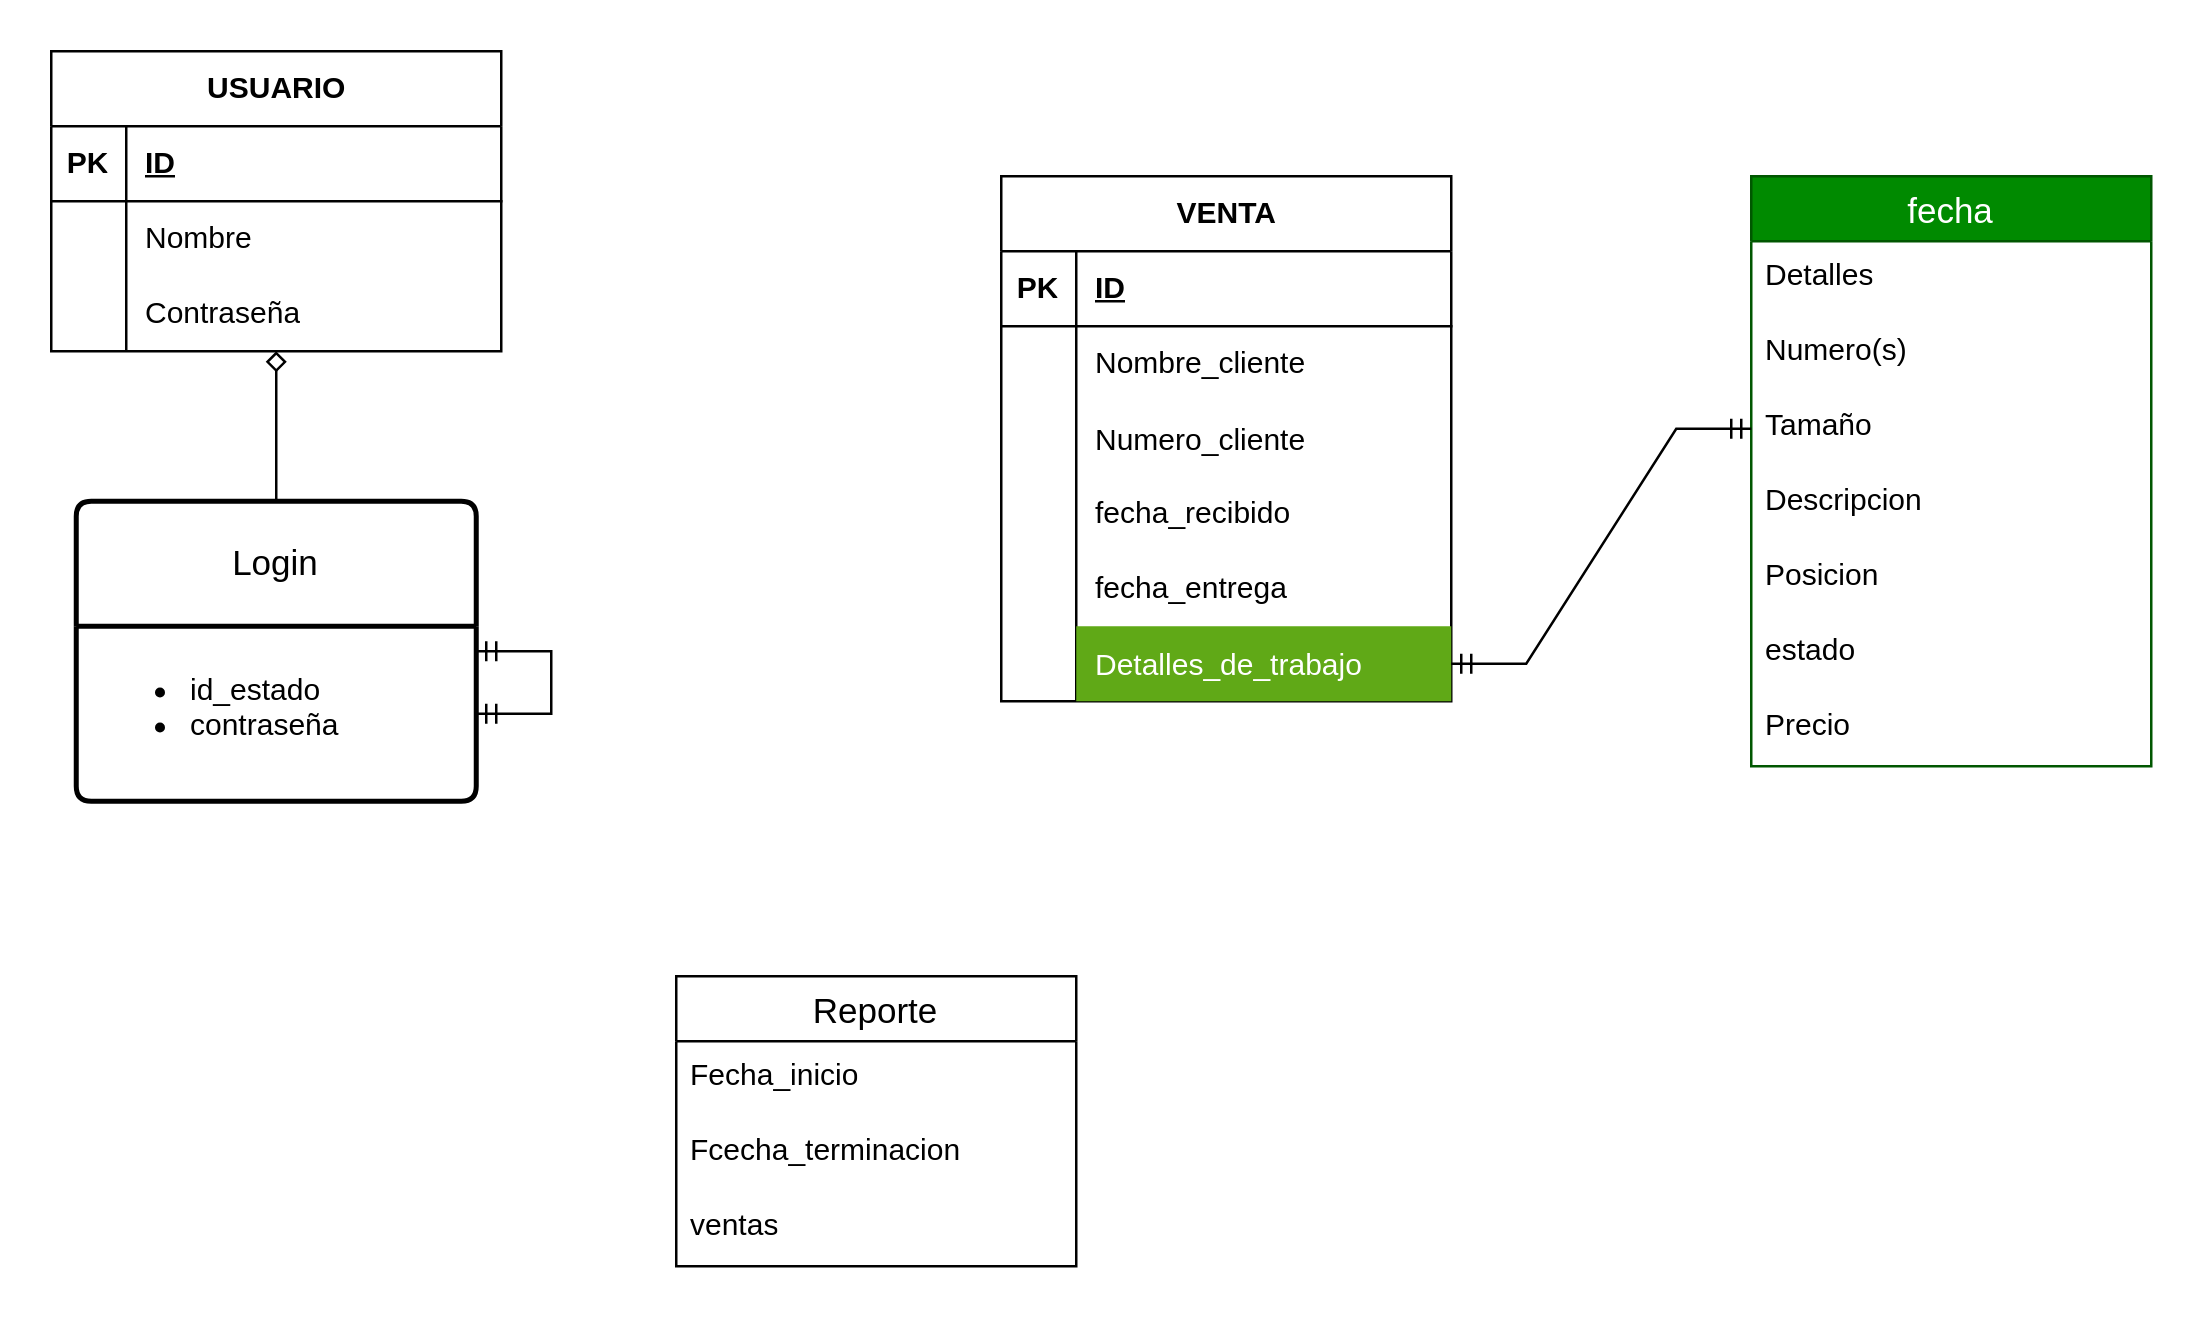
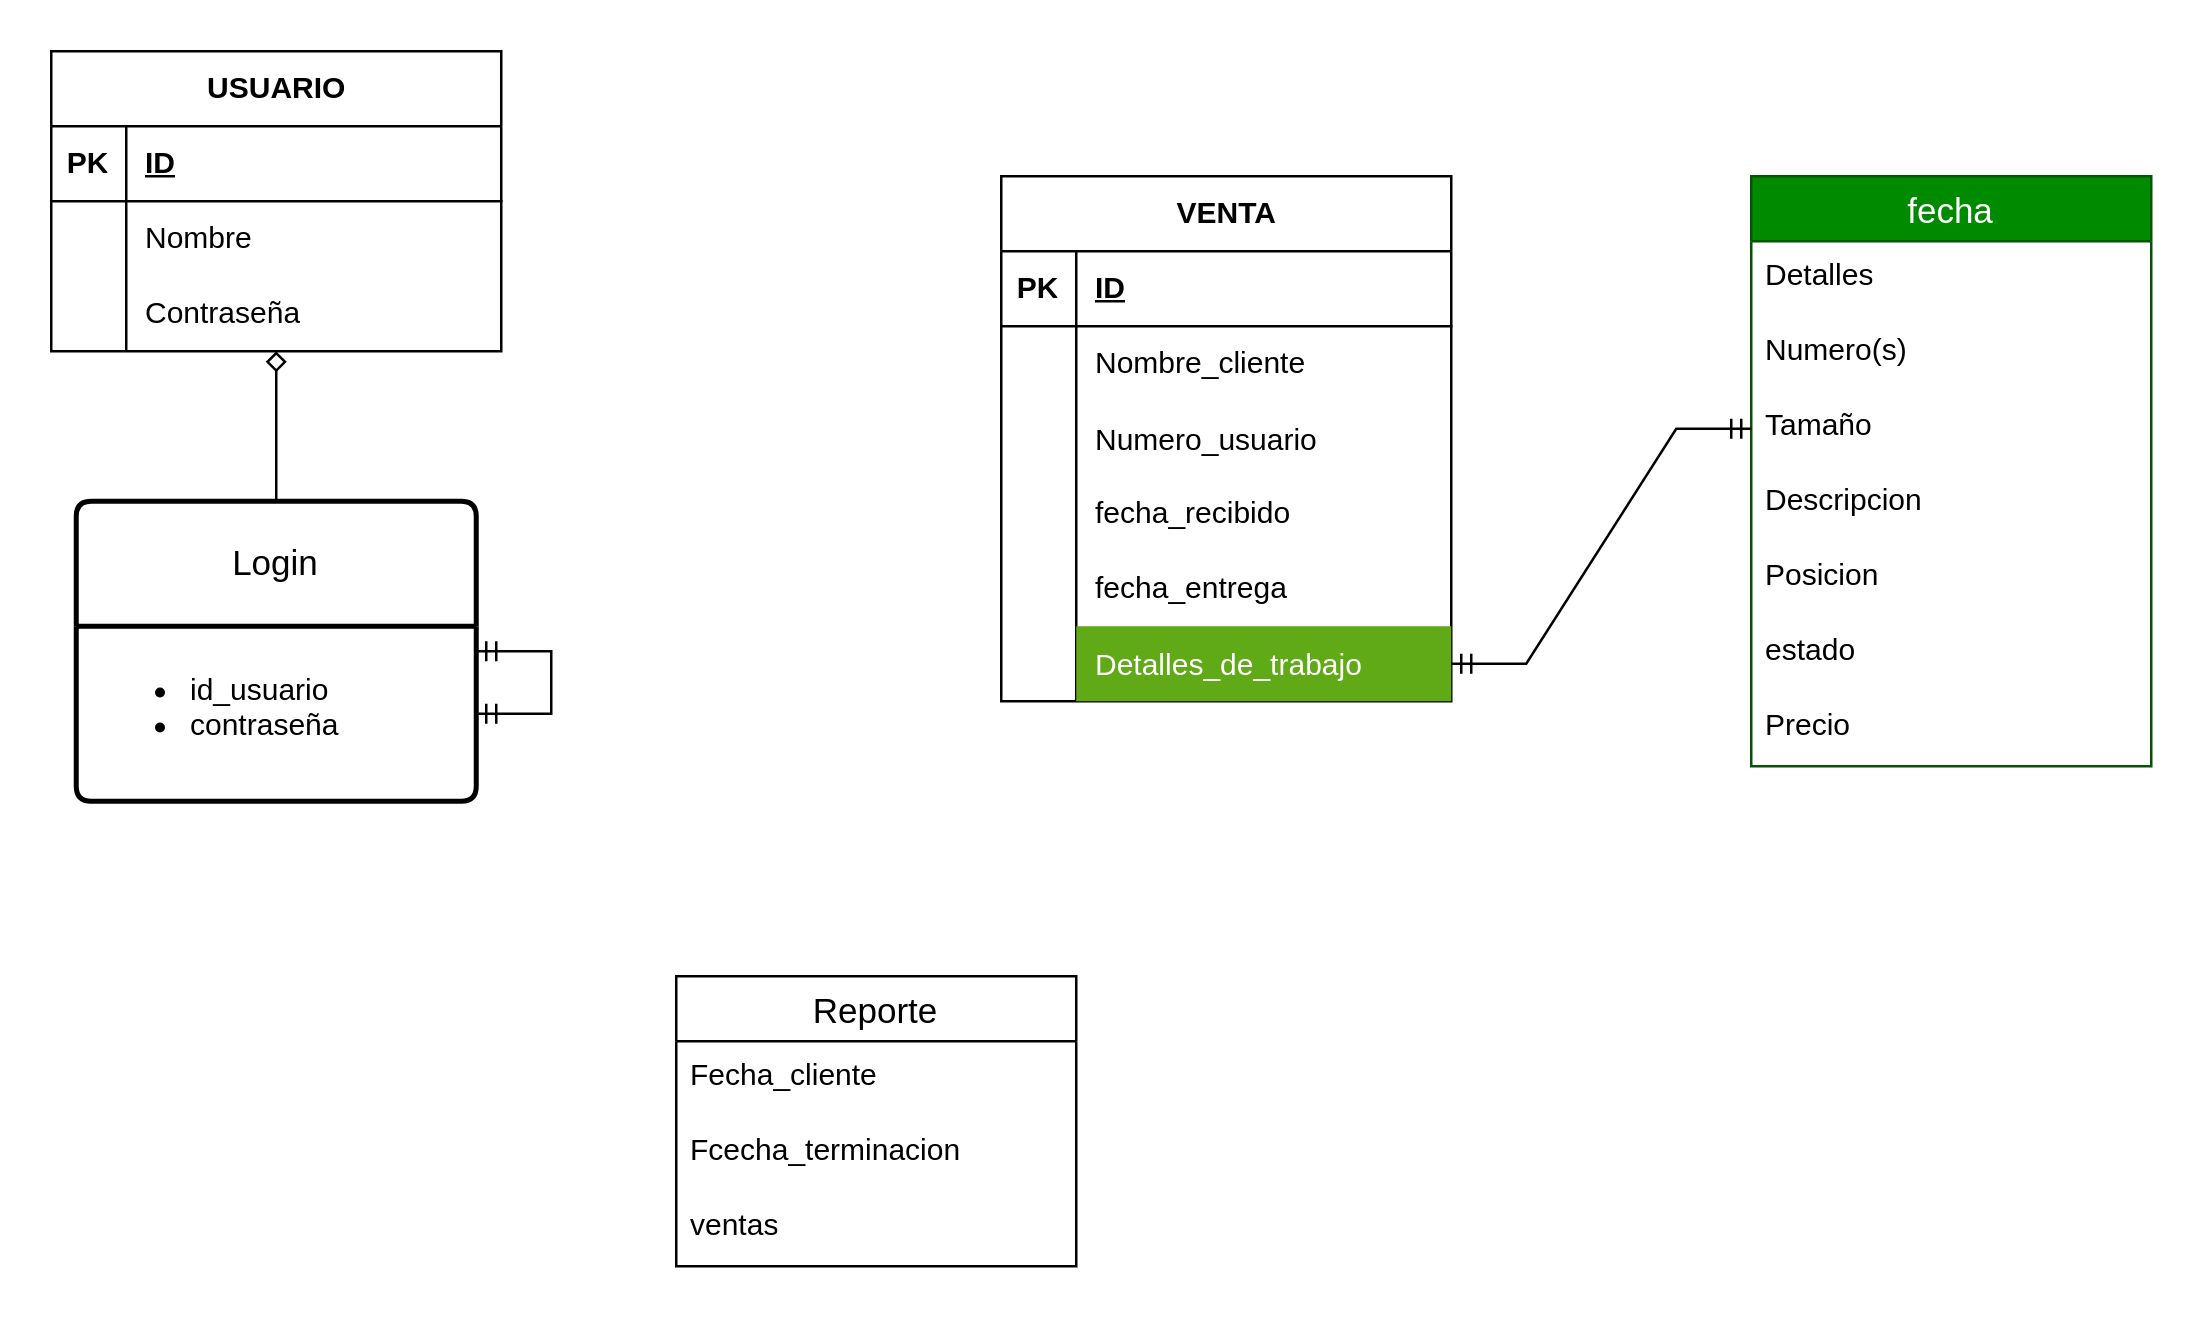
node "Numero_cliente": label "Numero_cliente" -> "Numero_usuario"
node "id_estado contraseña": label "id_estado contraseña" -> "id_usuario contraseña"
node "Fecha_inicio": label "Fecha_inicio" -> "Fecha_cliente"
